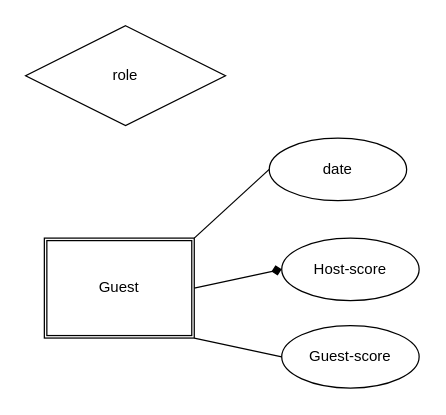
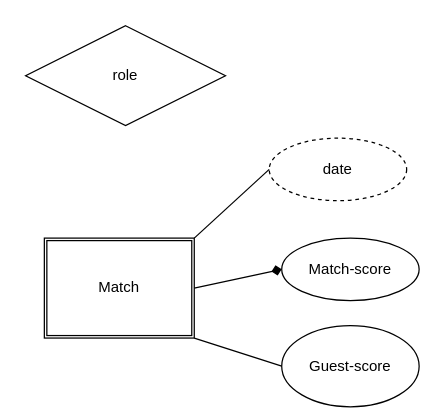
node "date": style solid -> dashed
node "Host-score": label "Host-score" -> "Match-score"
node "Guest": label "Guest" -> "Match"
node "Guest-score": size 138x63 -> 138x81
